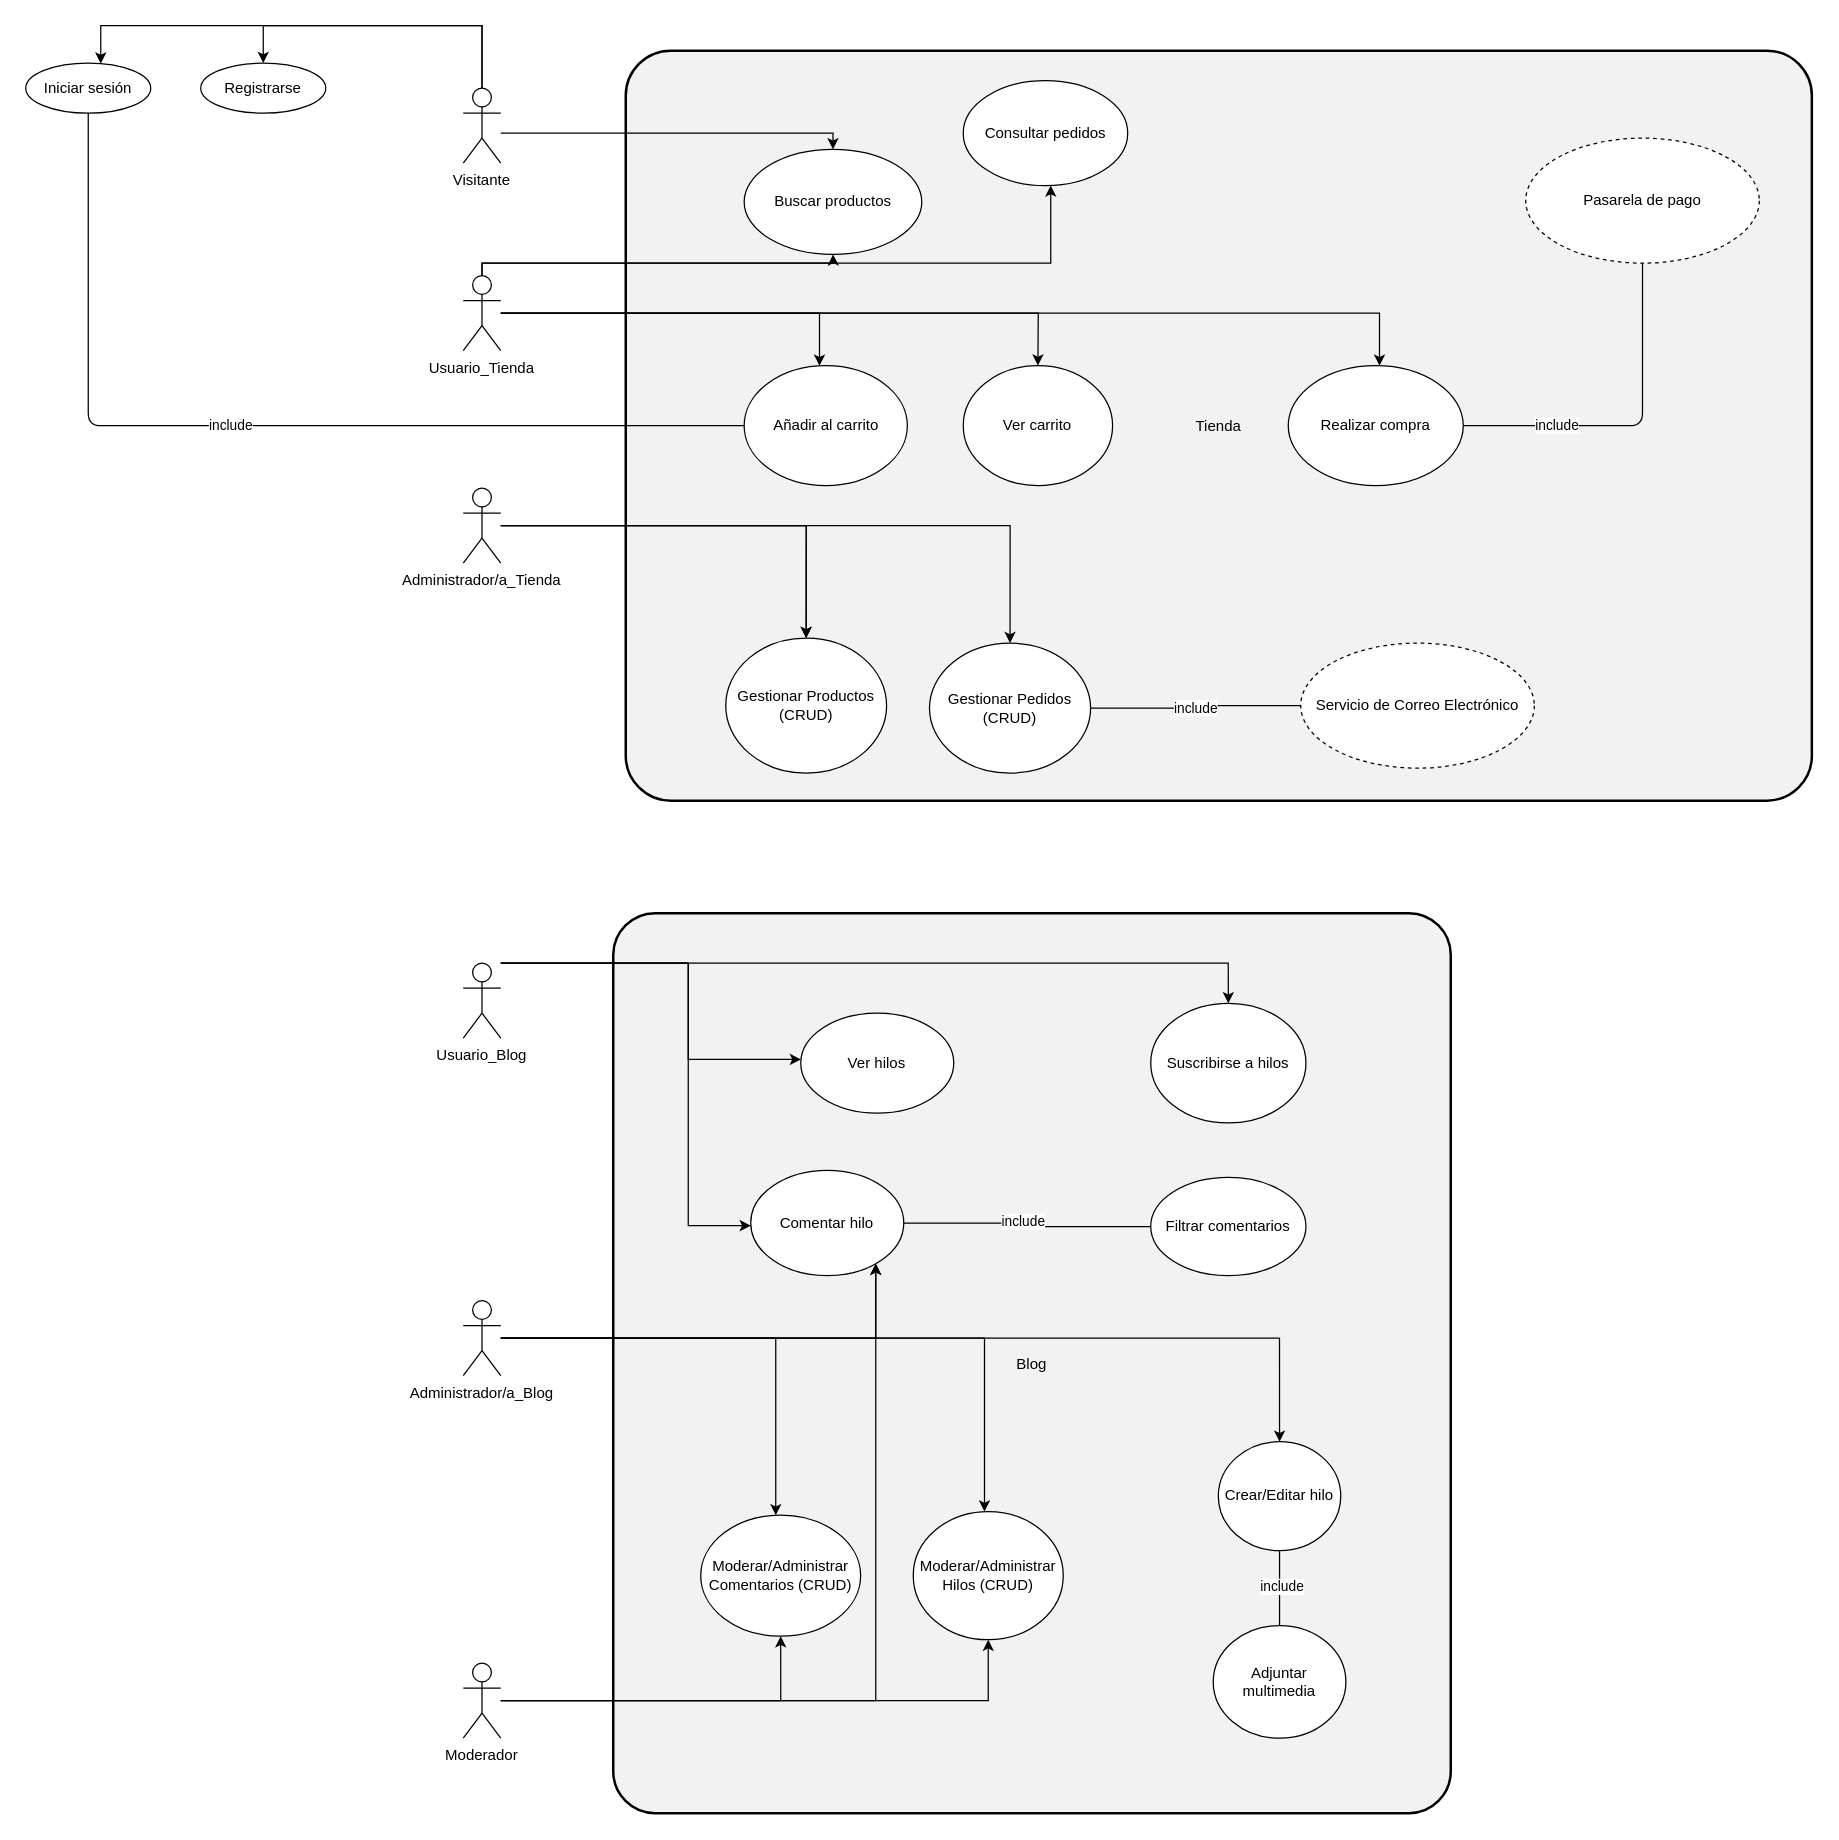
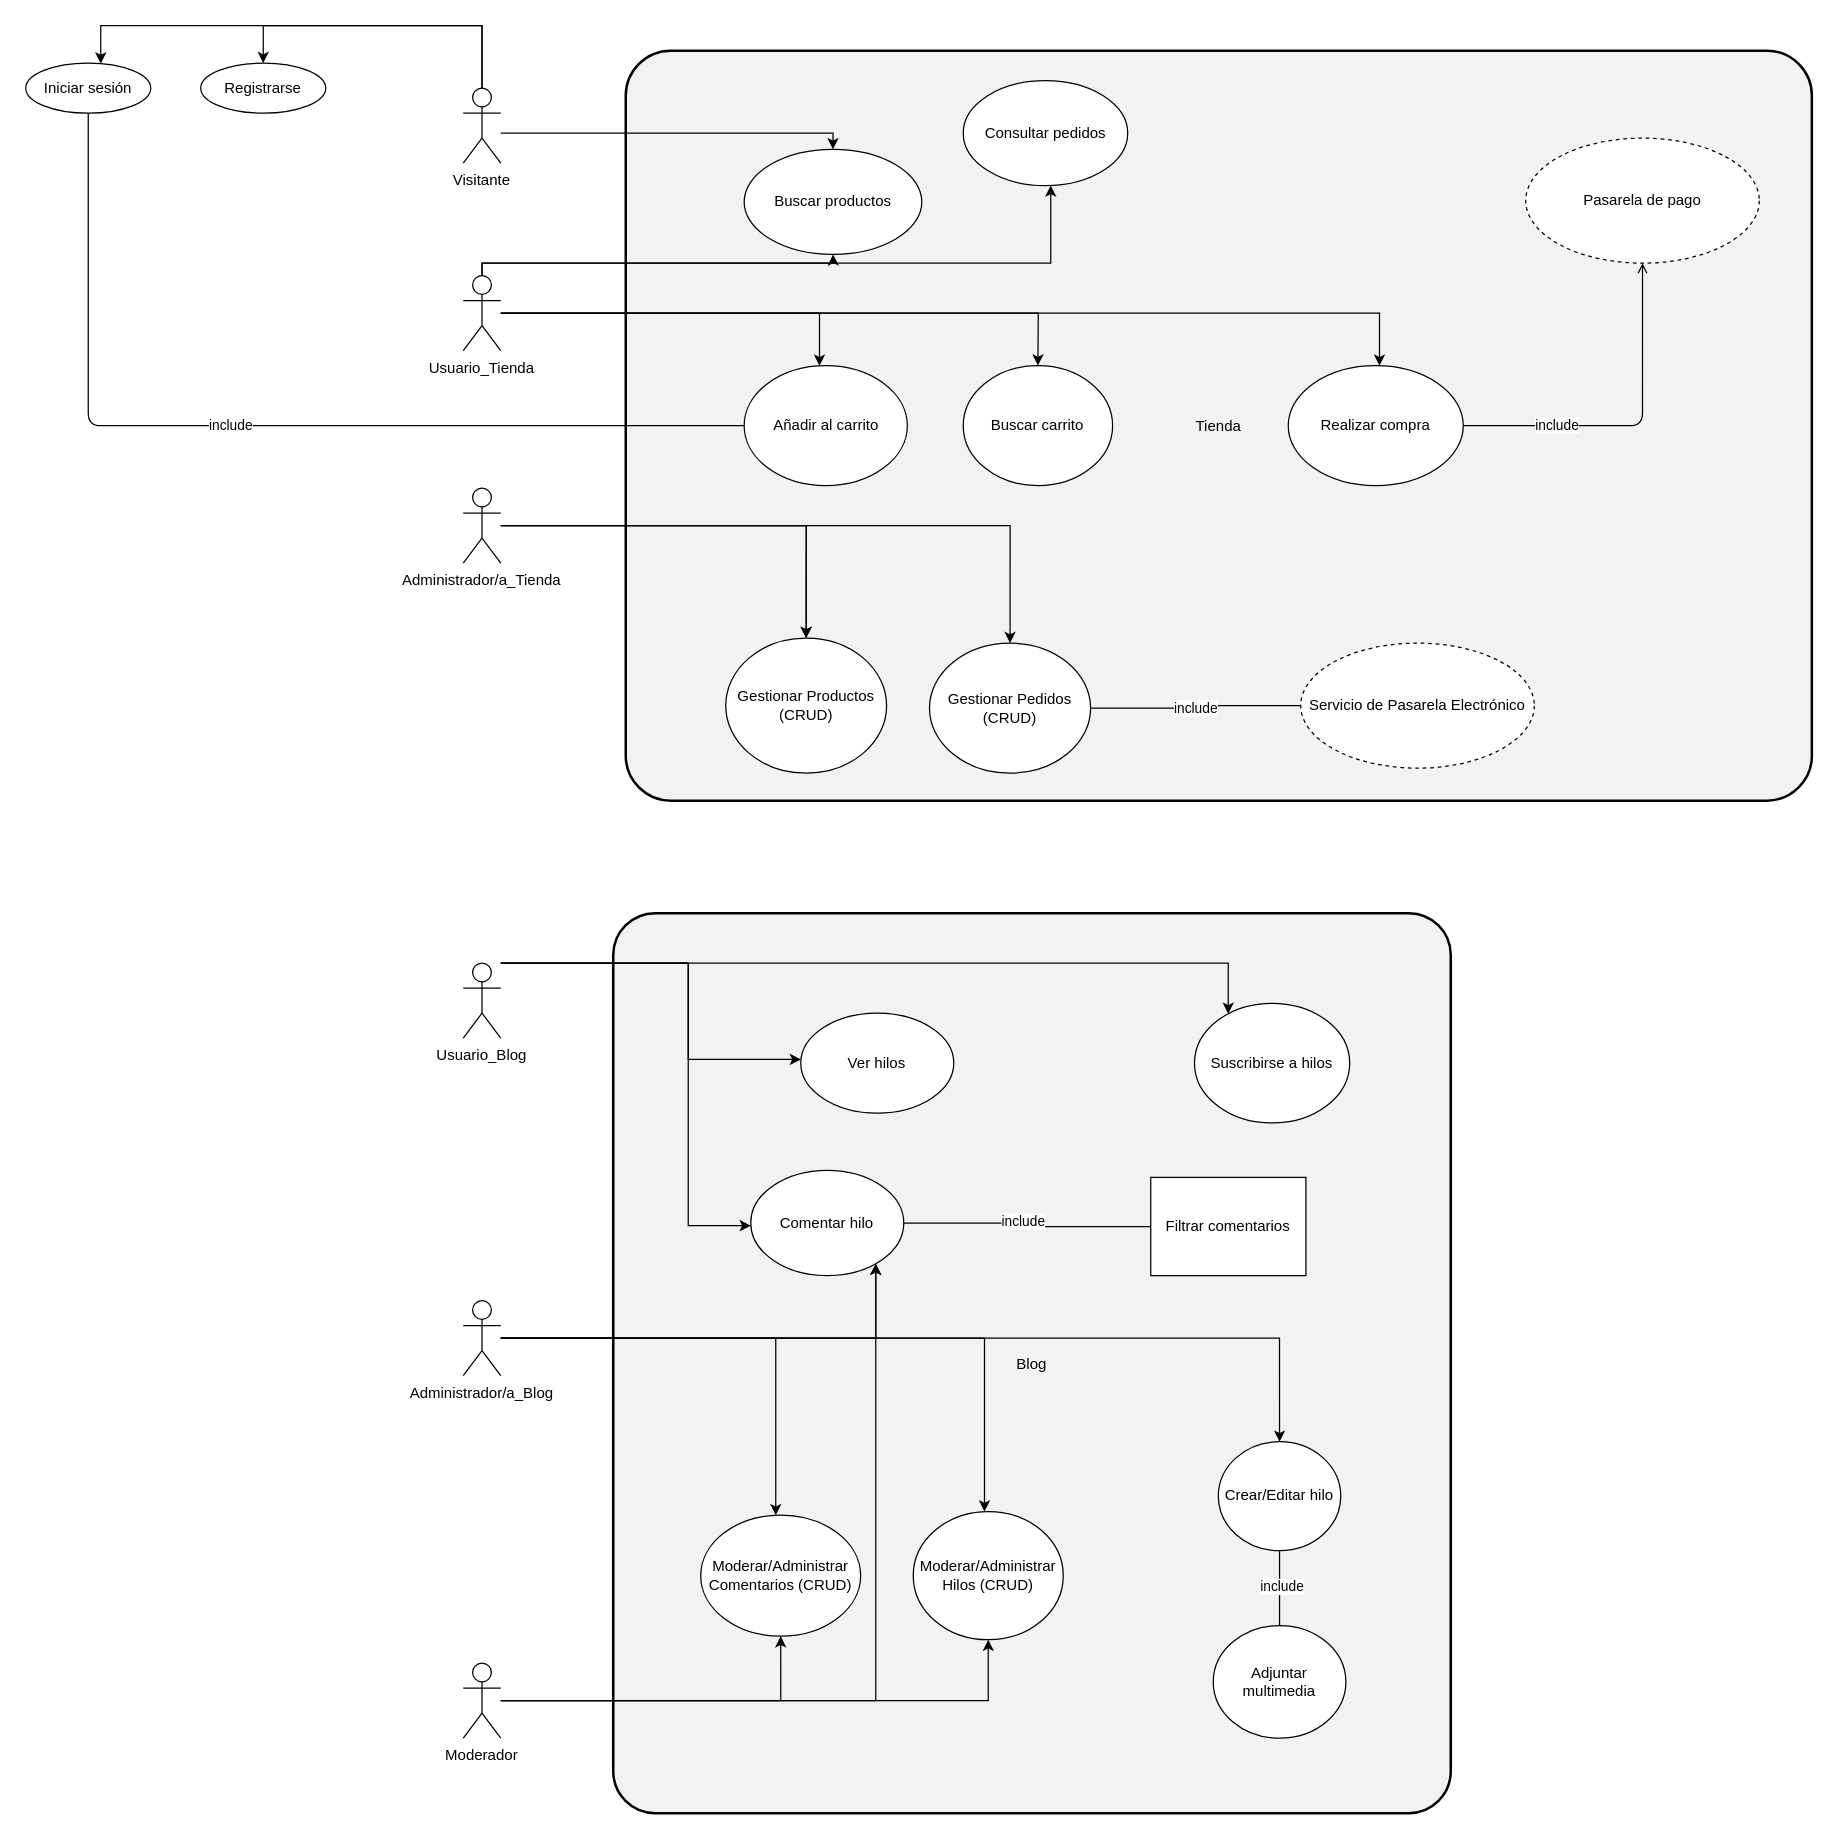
edge "Pasarela de pago" -- "Realizar compra": arrowhead none -> open
node "Ver carrito": label "Ver carrito" -> "Buscar carrito"
node "Servicio de Correo Electrónico": label "Servicio de Correo Electrónico" -> "Servicio de Pasarela Electrónico"
node "Suscribirse a hilos": moved (1228, 1063) -> (1272, 1063)
node "Filtrar comentarios": shape ellipse -> rectangle
